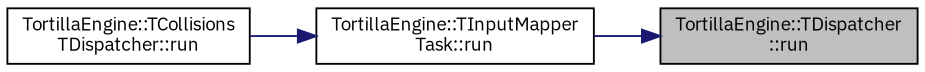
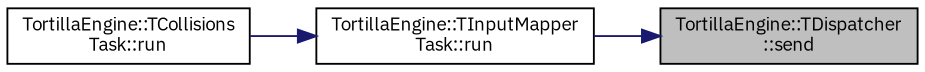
node "TortillaEngine::TCollisions TDispatcher::run": label "TortillaEngine::TCollisions TDispatcher::run" -> "TortillaEngine::TCollisions Task::run"
node "TortillaEngine::TDispatcher ::run": label "TortillaEngine::TDispatcher ::run" -> "TortillaEngine::TDispatcher ::send"
